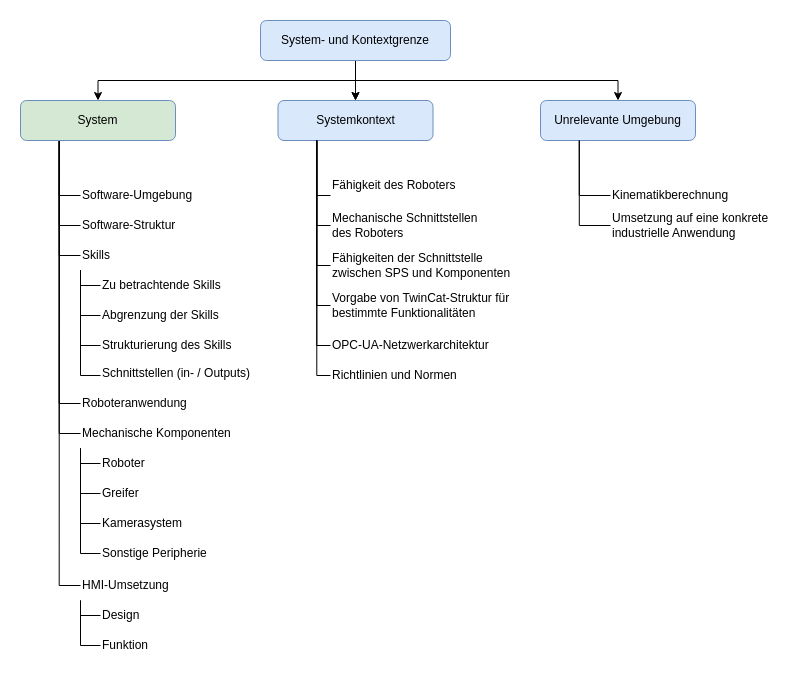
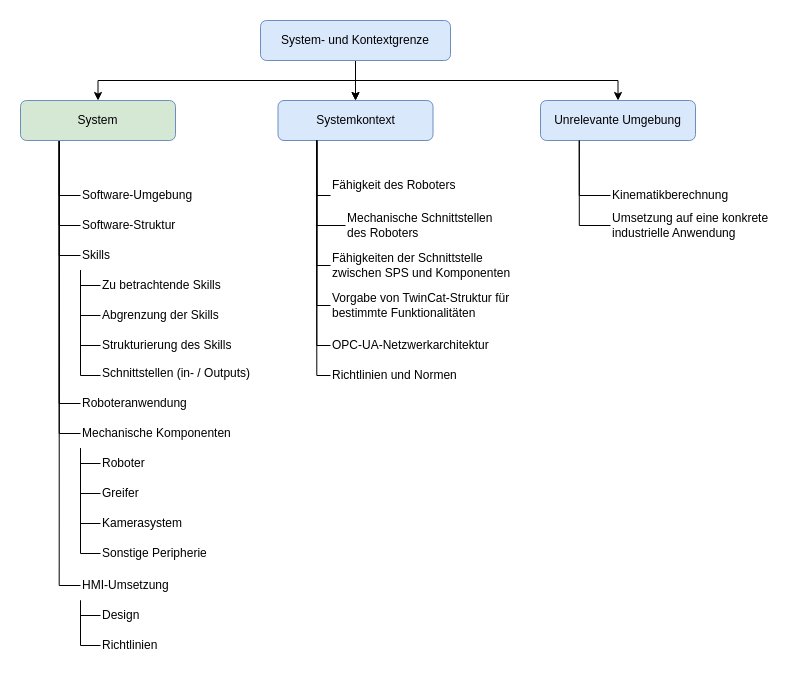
node "Mechanische Schnittstellen des Roboters": moved (416, 226) -> (431, 226)
node "Funktion": label "Funktion" -> "Richtlinien"
